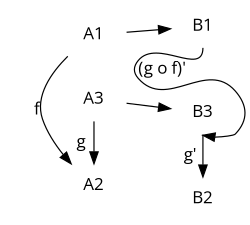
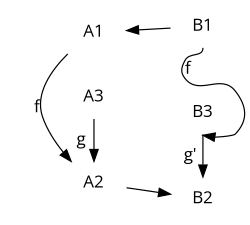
edge "A1" -> "B1": reversed
edge "B1" -> "B3": label "(g o f)'" -> "f"
edge "A3" -> "B3": removed
edge "A2" -> "B2": added
